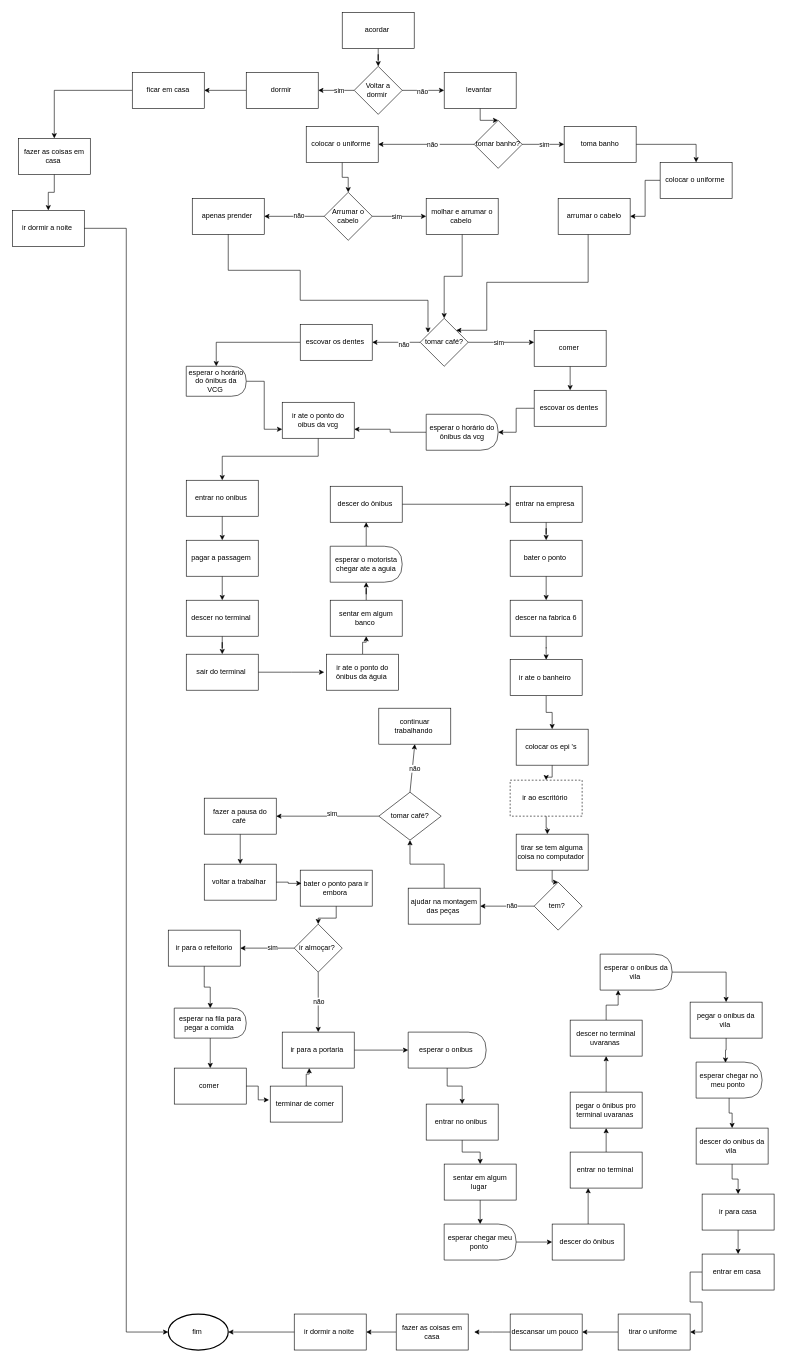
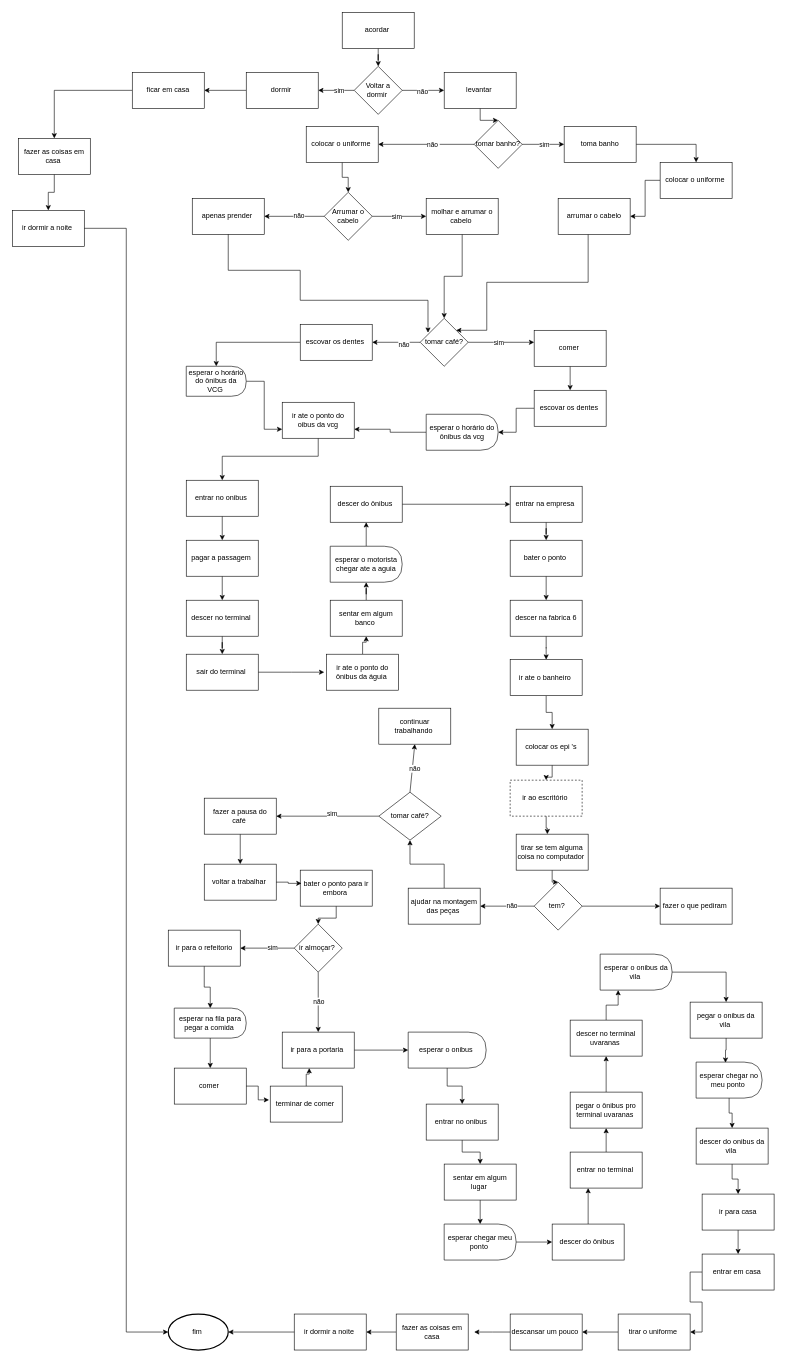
edge "tem?" -> "fazer o que pediram": added
node "fazer o que pediram": added
